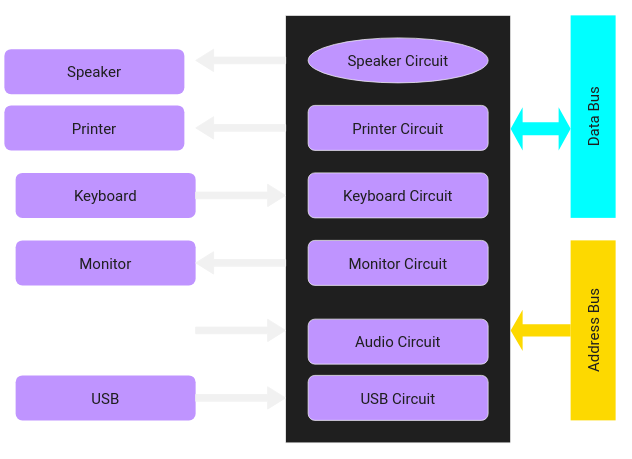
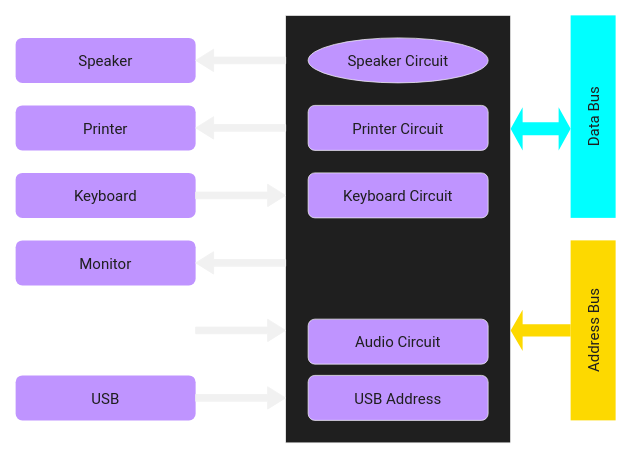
node "Speaker": moved (94, 72) -> (105, 60)
node "Printer": moved (94, 128) -> (105, 128)
node "Monitor Circuit": removed
node "USB Circuit": label "USB Circuit" -> "USB Address"
